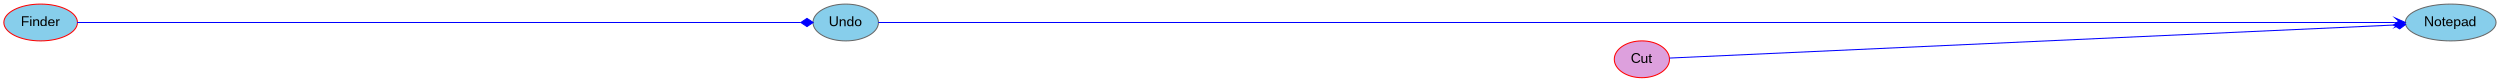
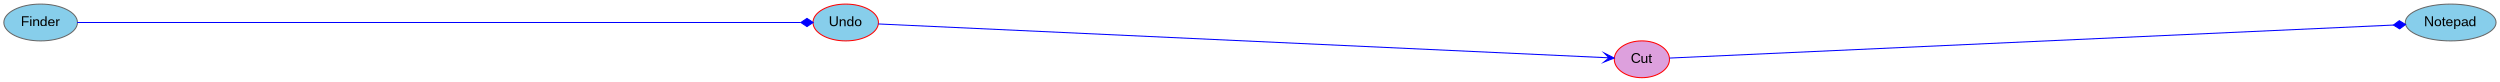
node "Finder": color red -> gray40
node "Undo": color gray40 -> red
edge "Undo" -> "Notepad": now "Undo" -> "Cut"
